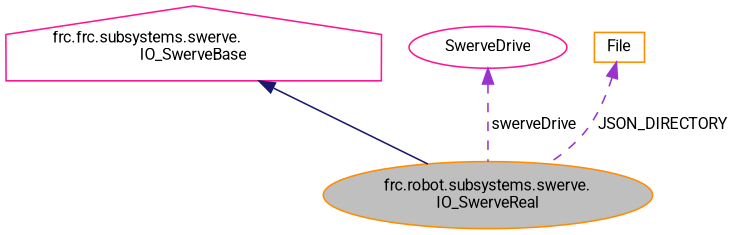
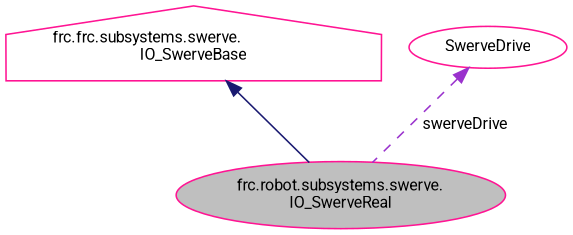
node "File": removed
node "frc.robot.subsystems.swerve. IO_SwerveReal": color darkorange -> deeppink
